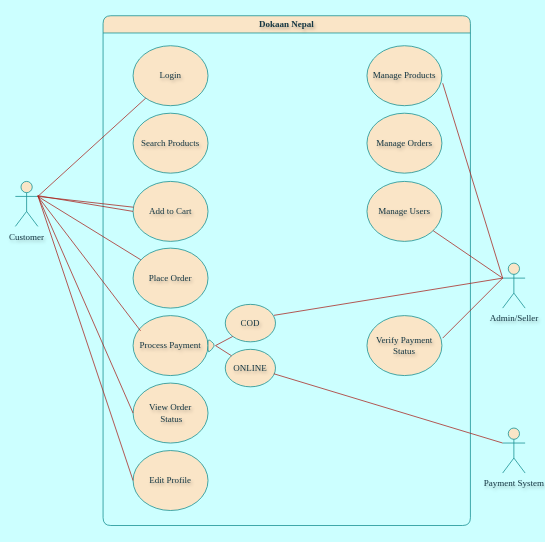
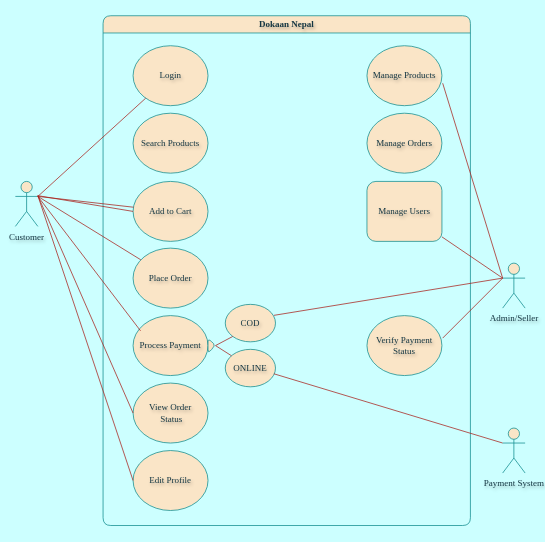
node "Manage Users": shape ellipse -> rounded rectangle
